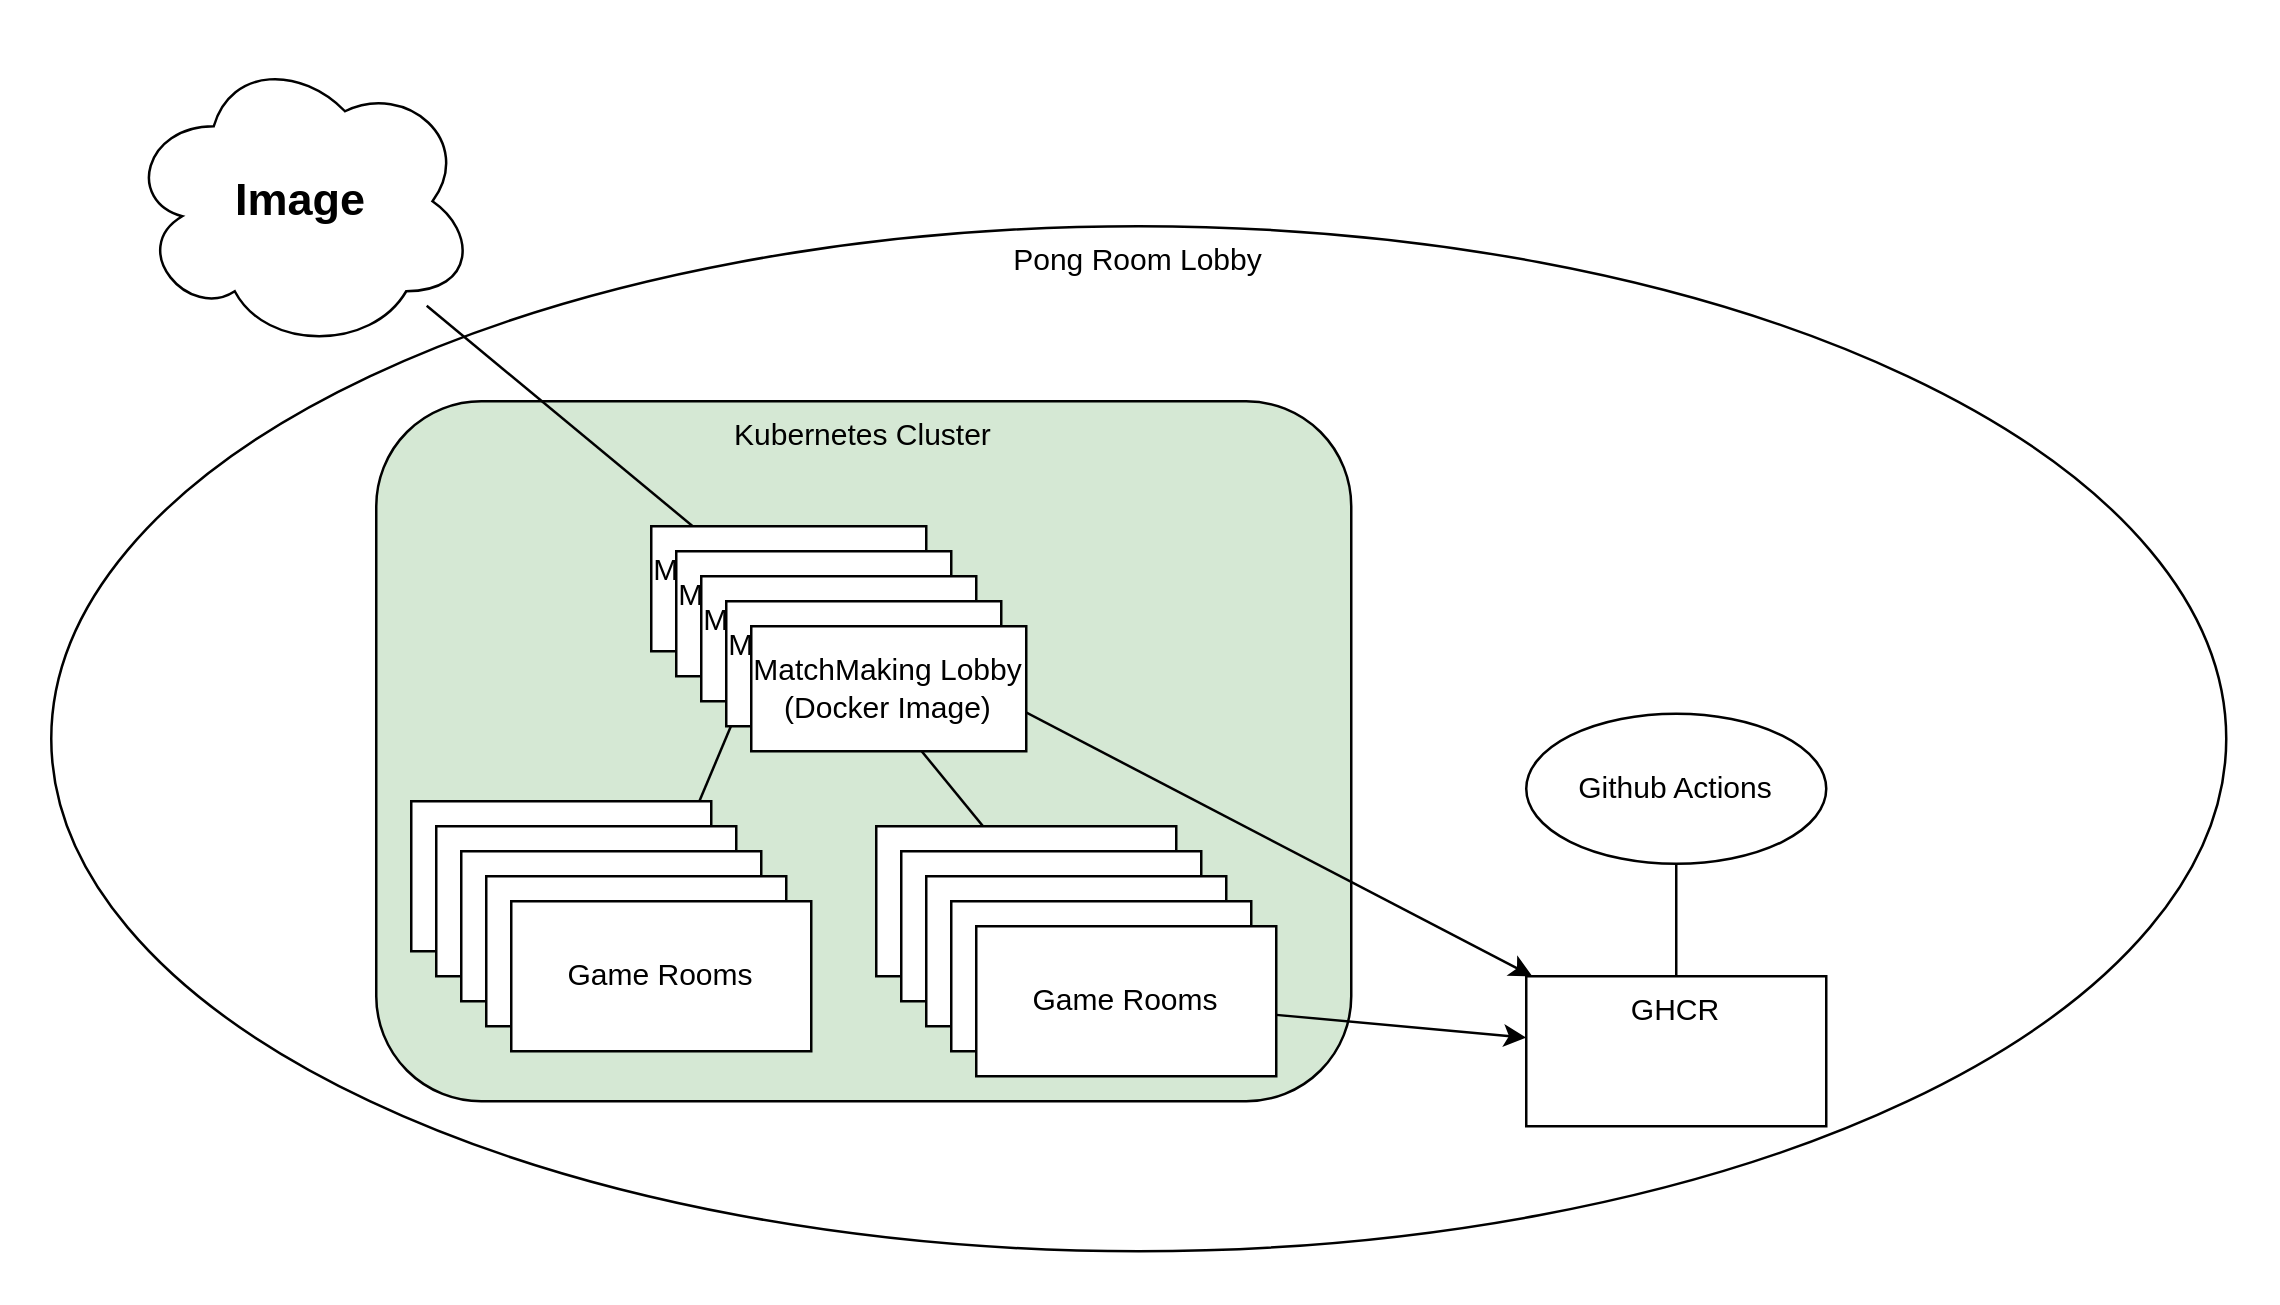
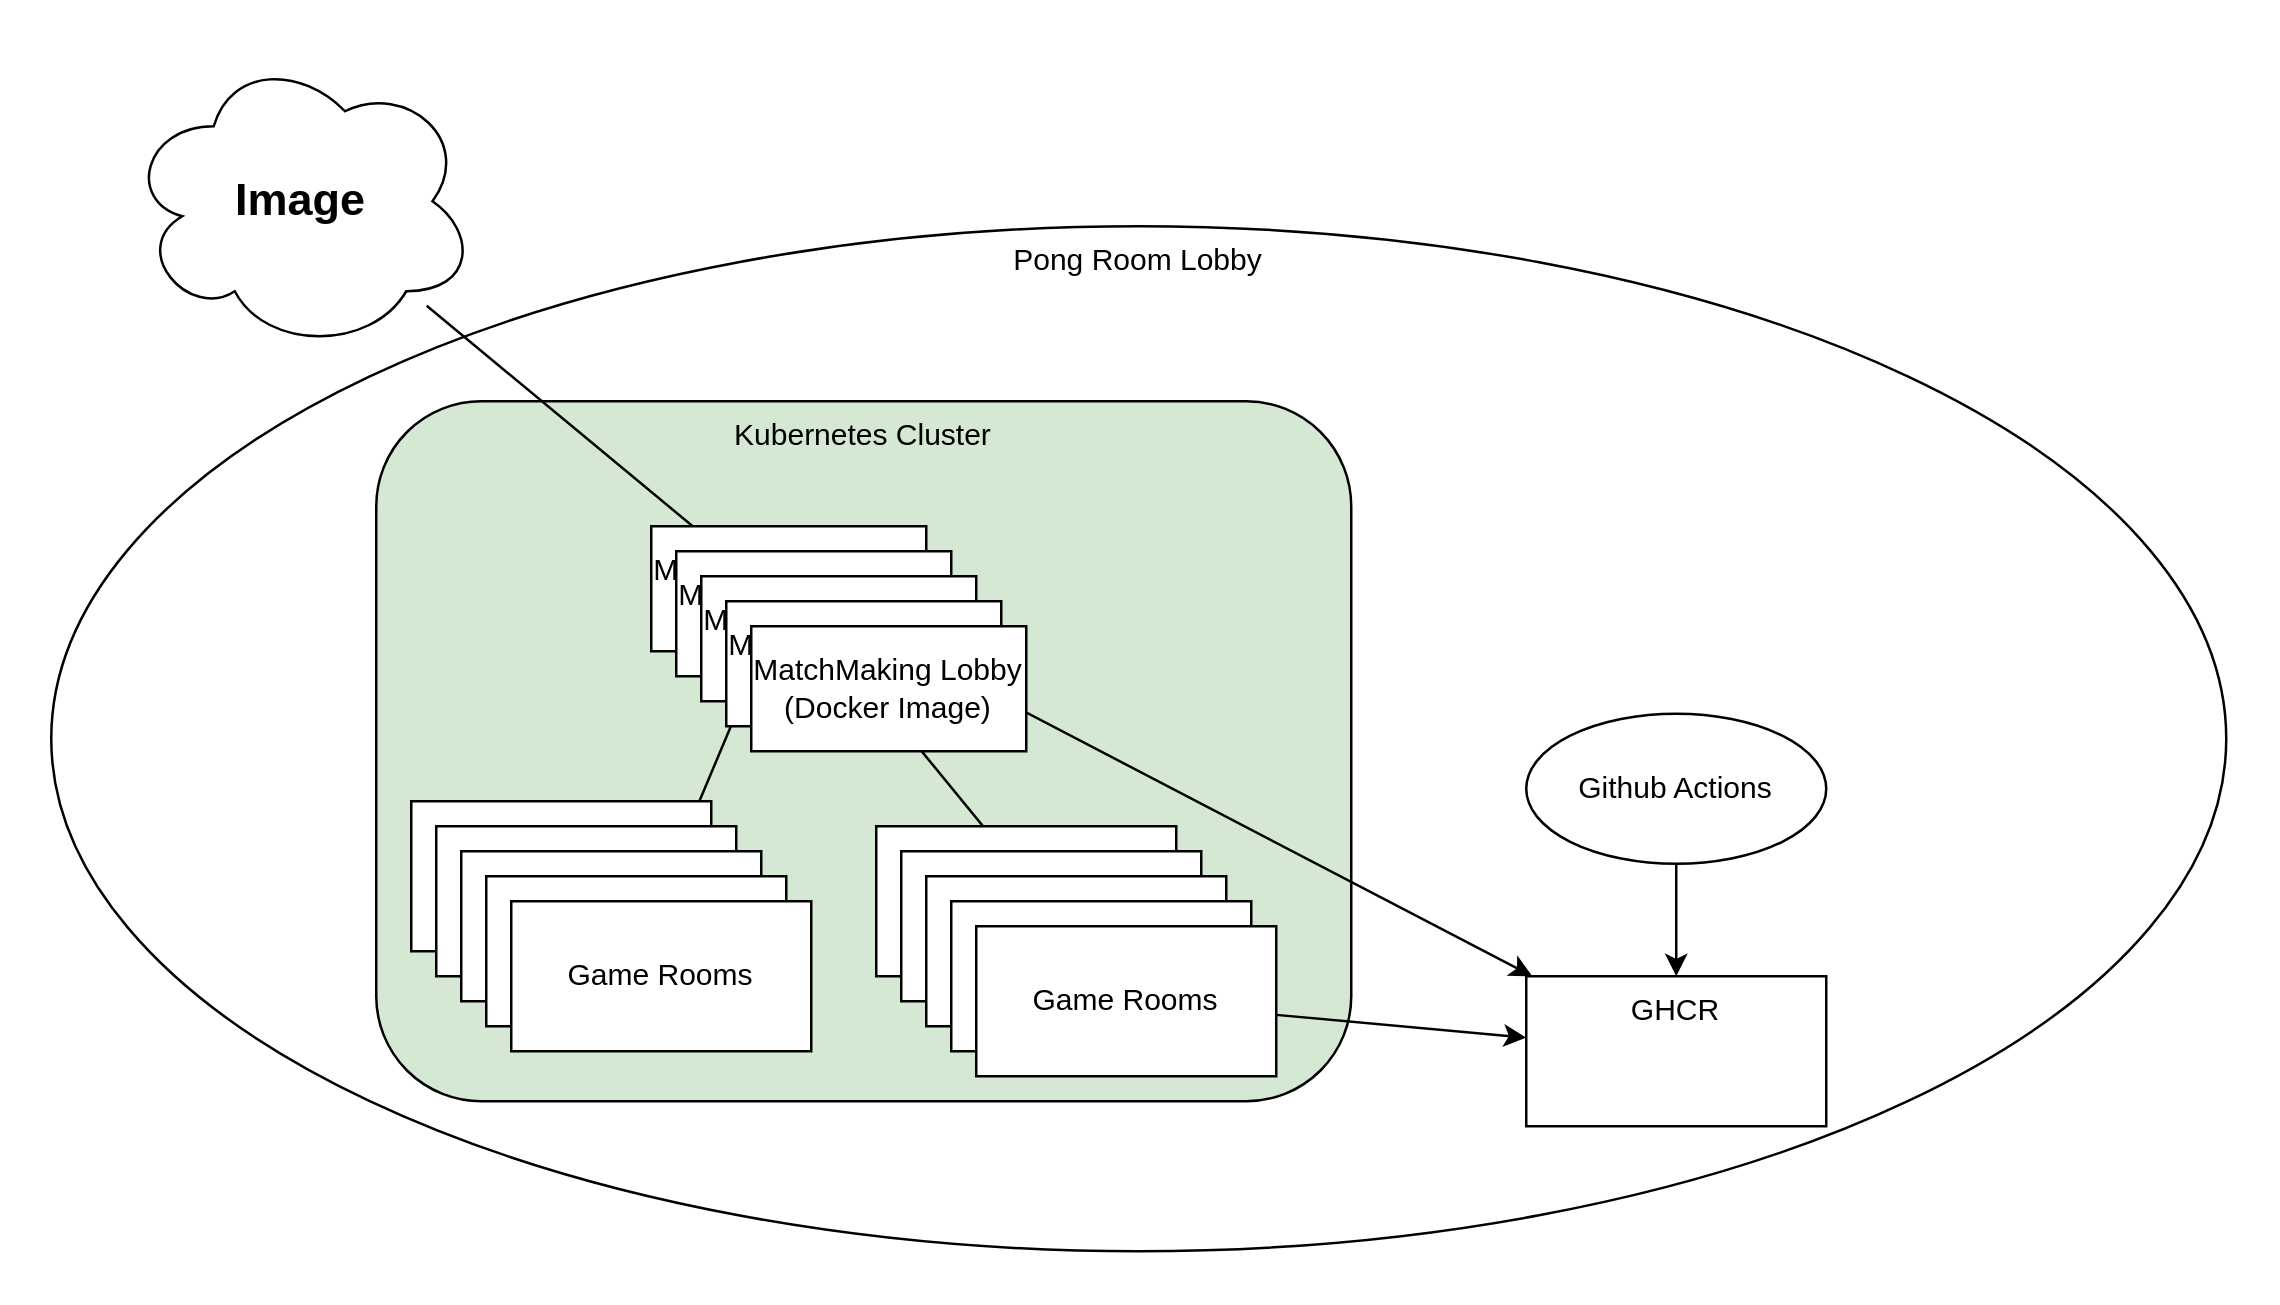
edge "Github Actions" -- "GHCR": arrowhead none -> classic
